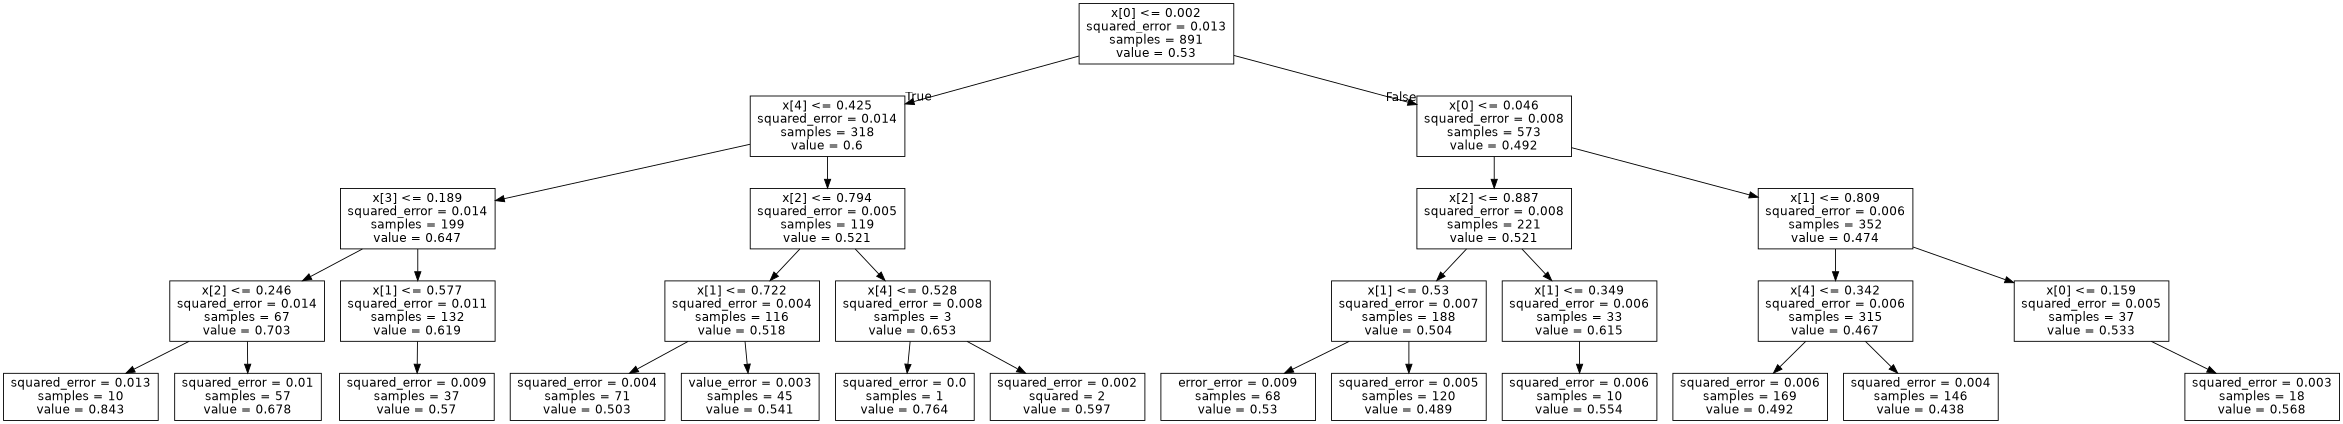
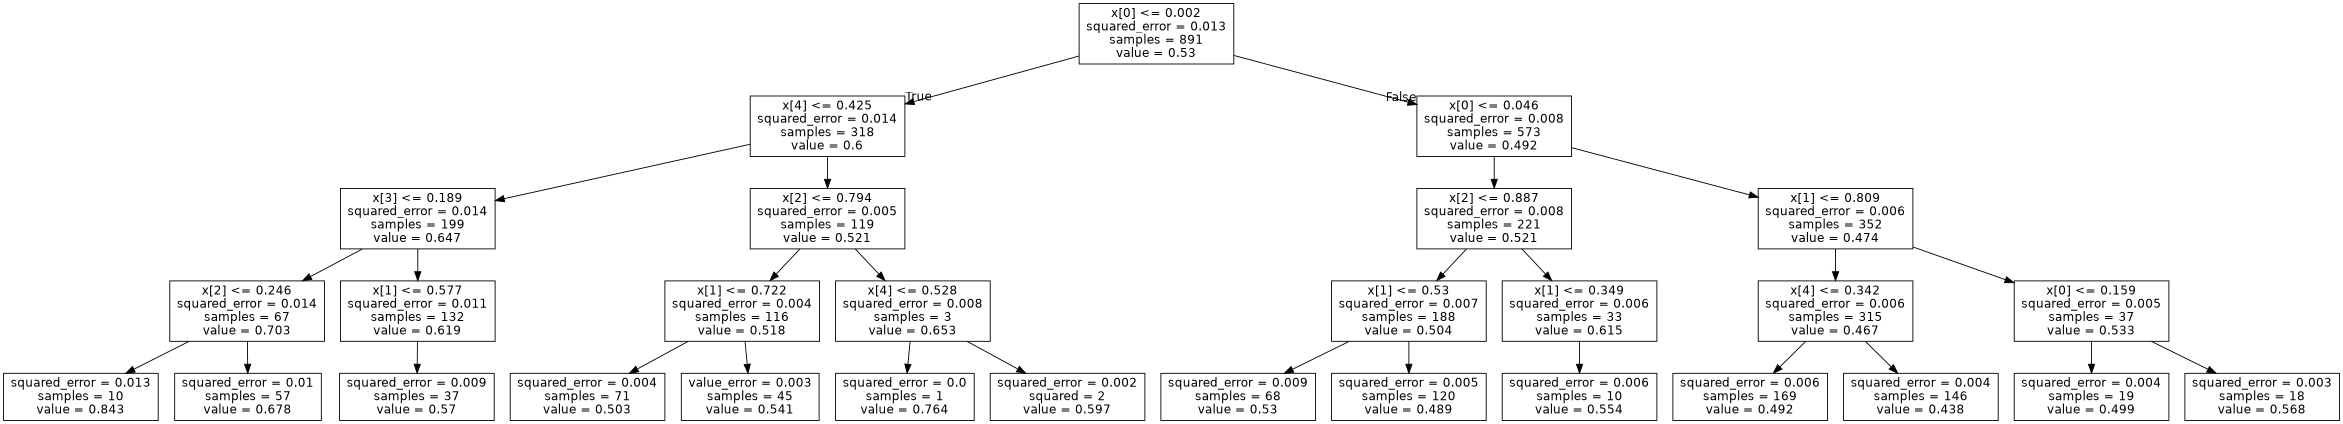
node "error_error = 0.009 samples = 68 value = 0.53": label "error_error = 0.009 samples = 68 value = 0.53" -> "squared_error = 0.009 samples = 68 value = 0.53"
node "squared_error = 0.004 samples = 19 value = 0.499": added
